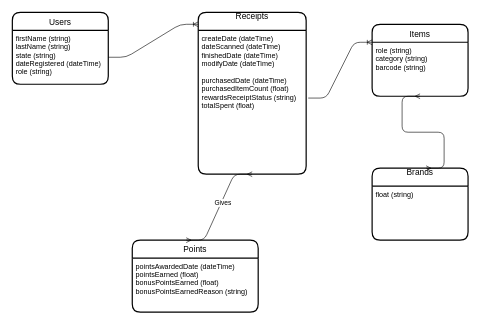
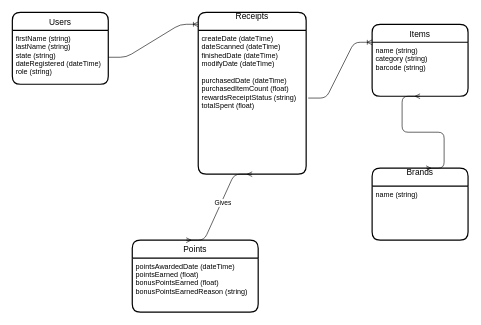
node "role (string) category (string) barcode (string)": label "role (string) category (string) barcode (string)" -> "name (string) category (string) barcode (string)"
node "float (string)": label "float (string)" -> "name (string)"
